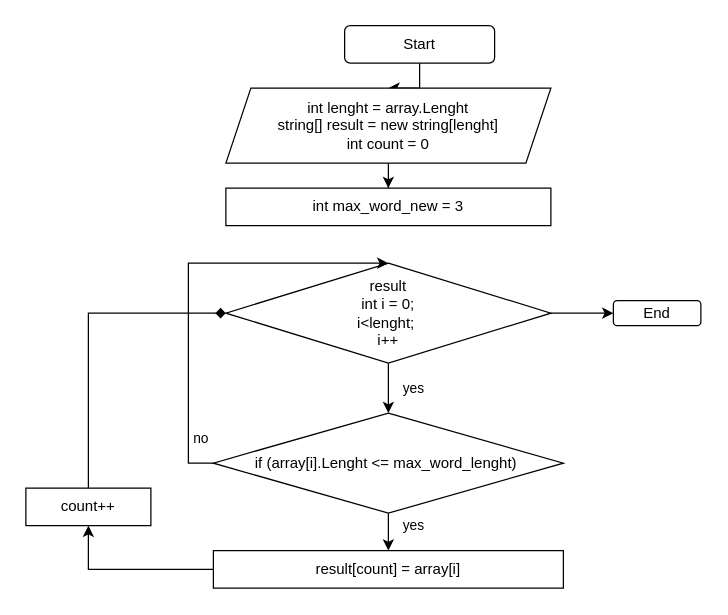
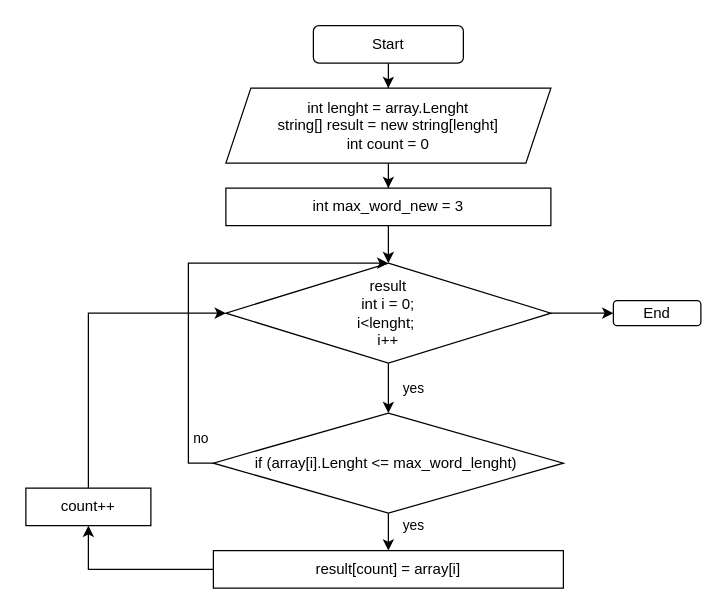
node "Start": moved (419, 44) -> (388, 44)
edge "int max_word_new = 3" -> "result int i = 0; i<lenght; i++": added
edge "count++" -> "result int i = 0; i<lenght; i++": arrowhead diamond -> classic
